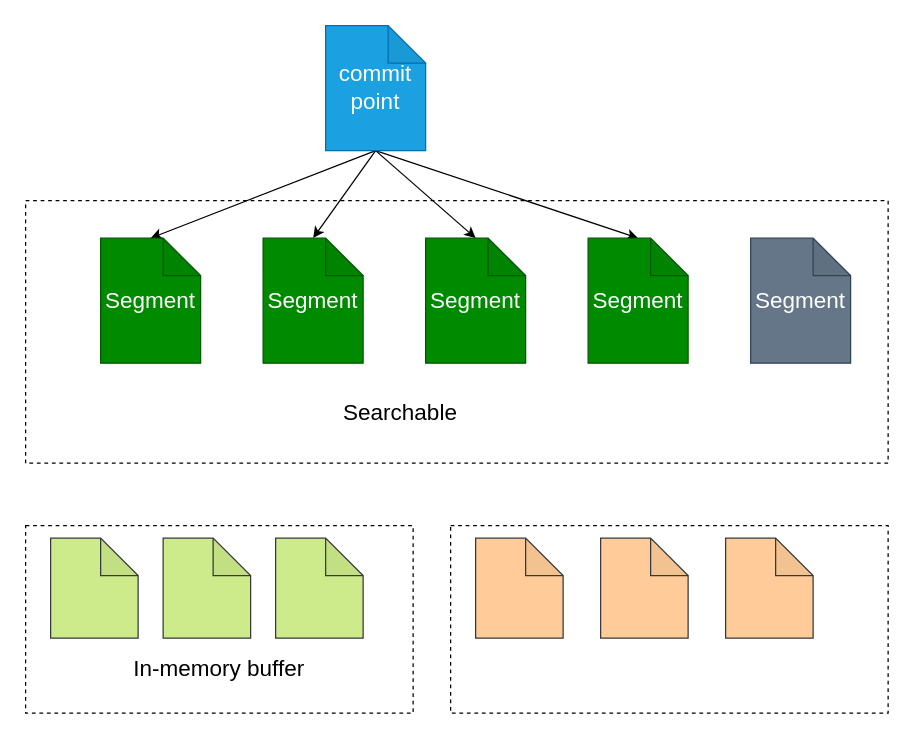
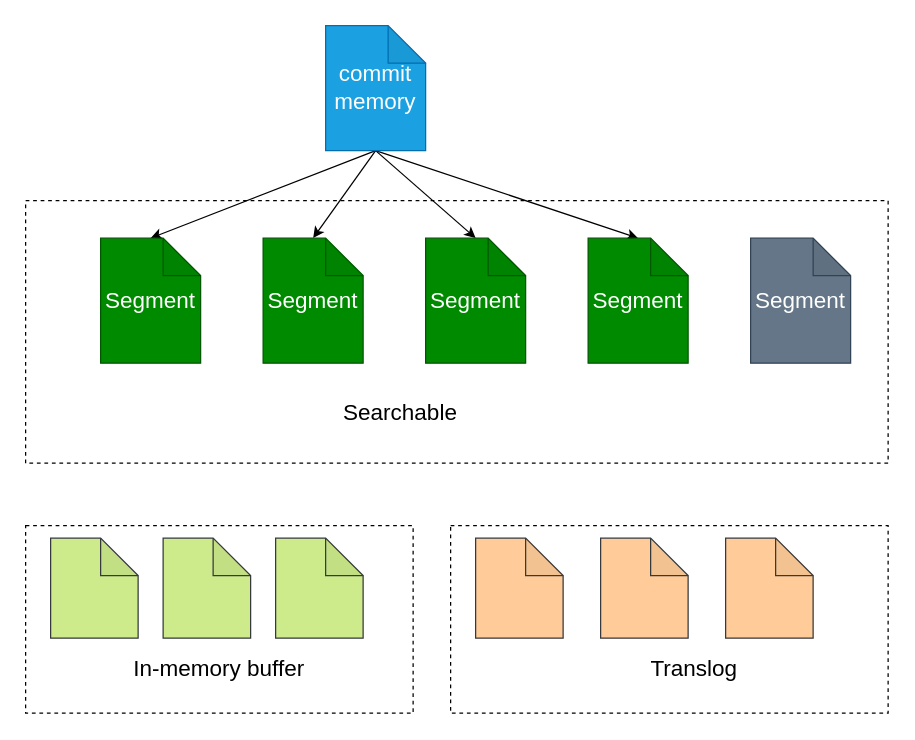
node "commit point": label "commit point" -> "commit memory"
node "Translog": added
